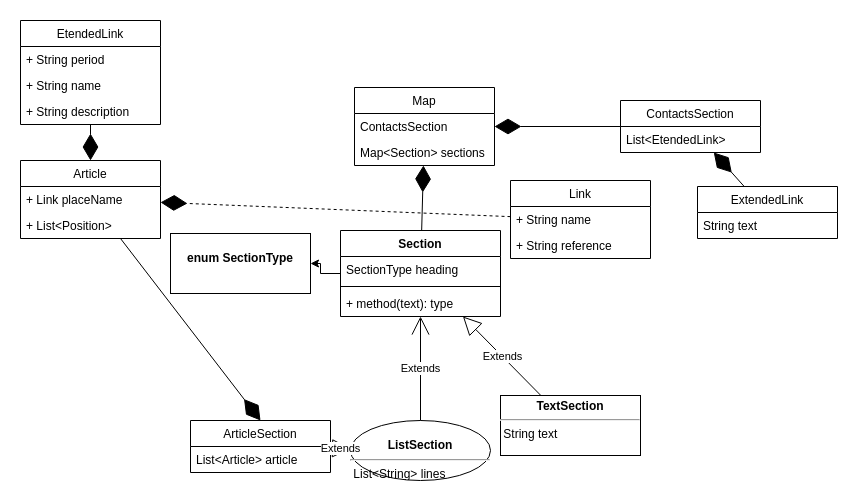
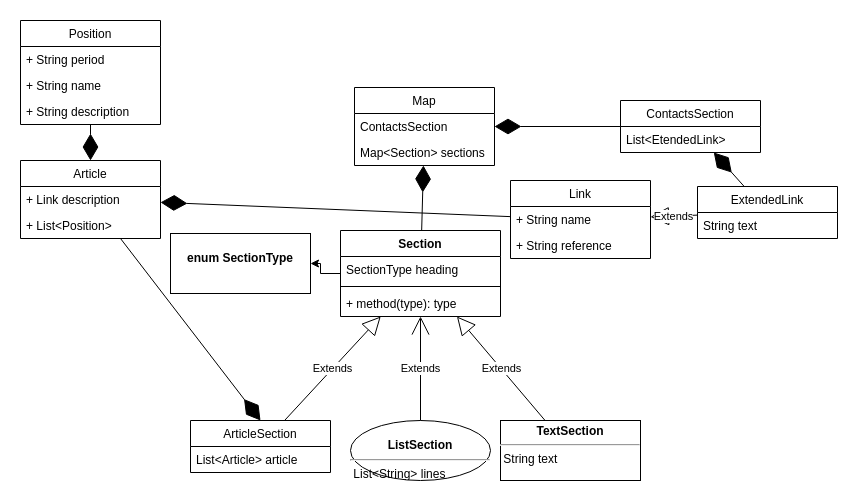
node "EtendedLink": label "EtendedLink" -> "Position"
node "+ Link placeName": label "+ Link placeName" -> "+ Link description"
edge "Link" -> "Article": style dashed -> solid
edge "ExtendedLink" -> "Link": added, label "Extends"
node "+ method(text): type": label "+ method(text): type" -> "+ method(type): type"
node "TextSection String text": moved (571, 426) -> (571, 451)
edge "ArticleSection" -> "ListSection List<String> lines": now "ArticleSection" -> "Section"
